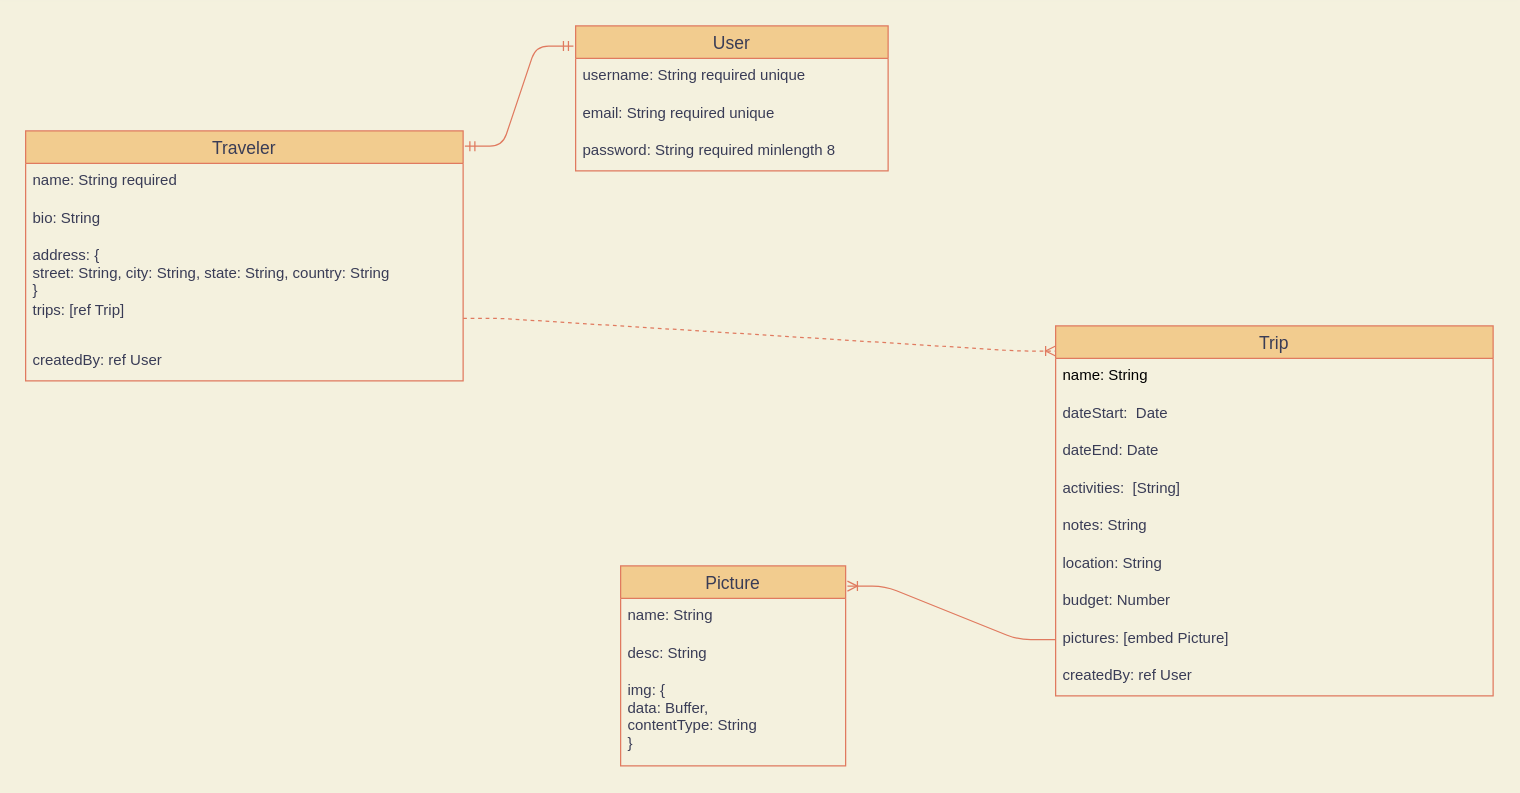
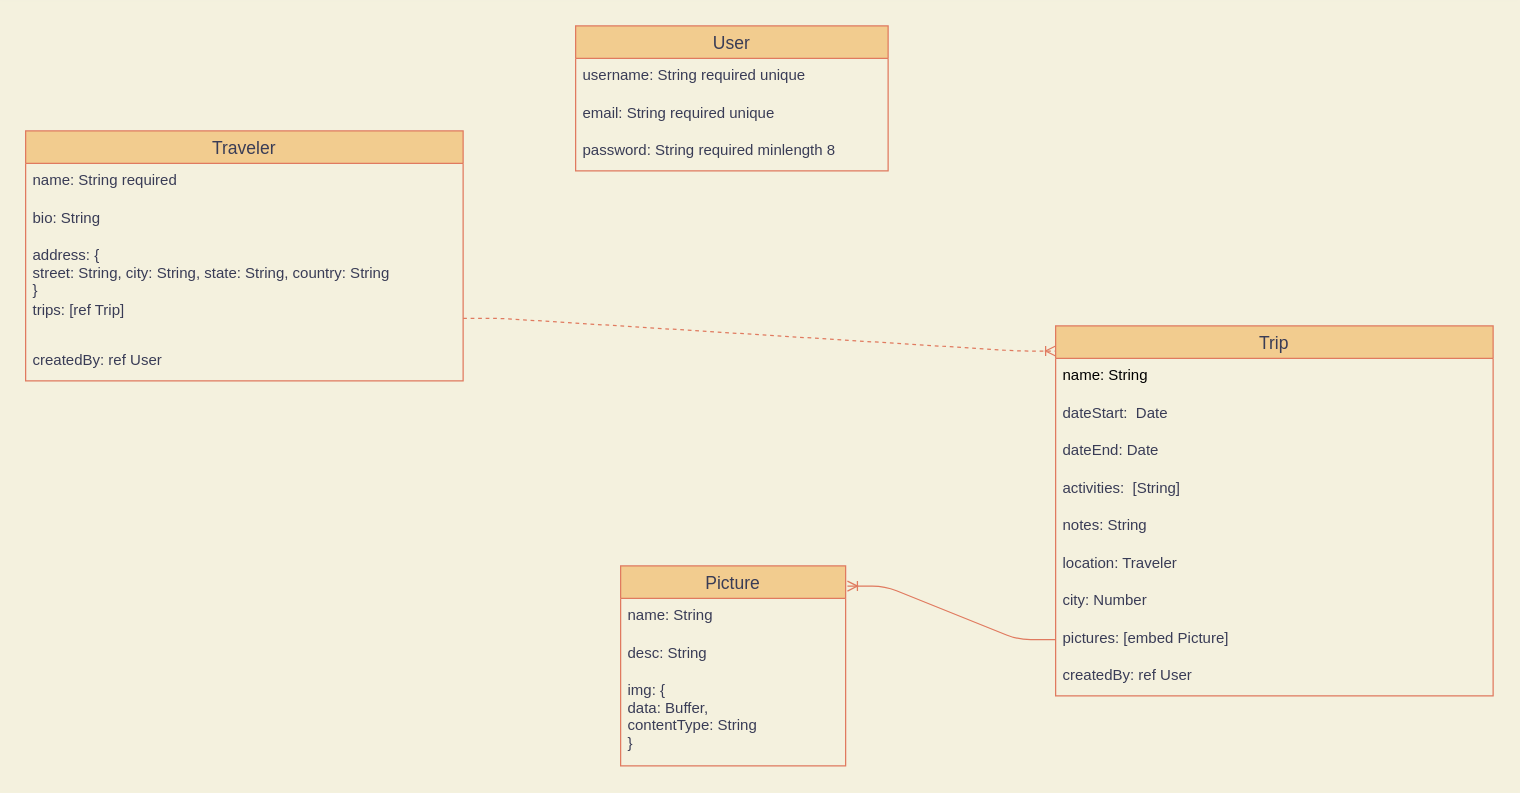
edge "User" -- "Traveler": removed
node "location: String": label "location: String" -> "location: Traveler"
node "budget: Number": label "budget: Number" -> "city: Number"
